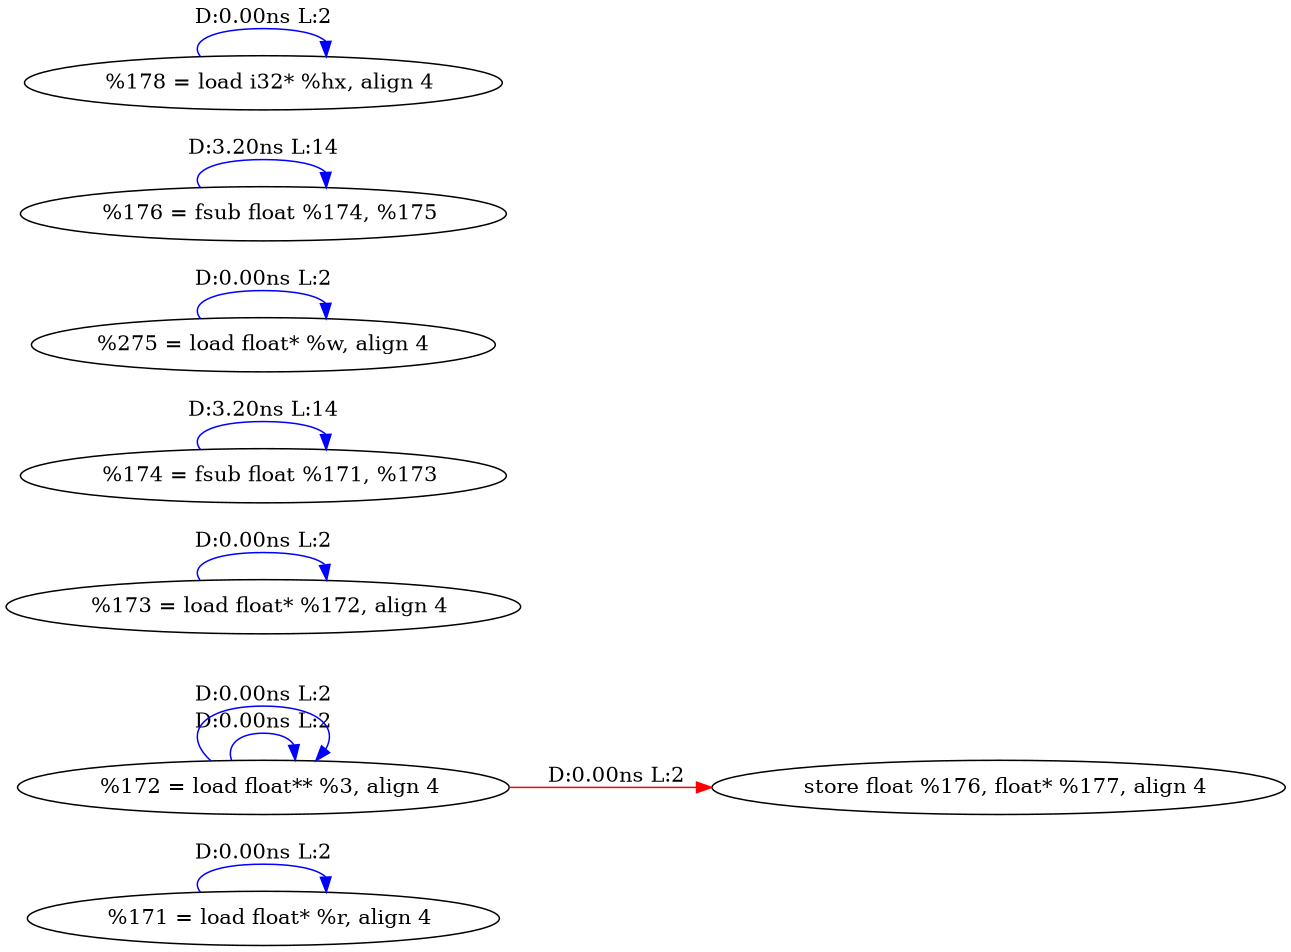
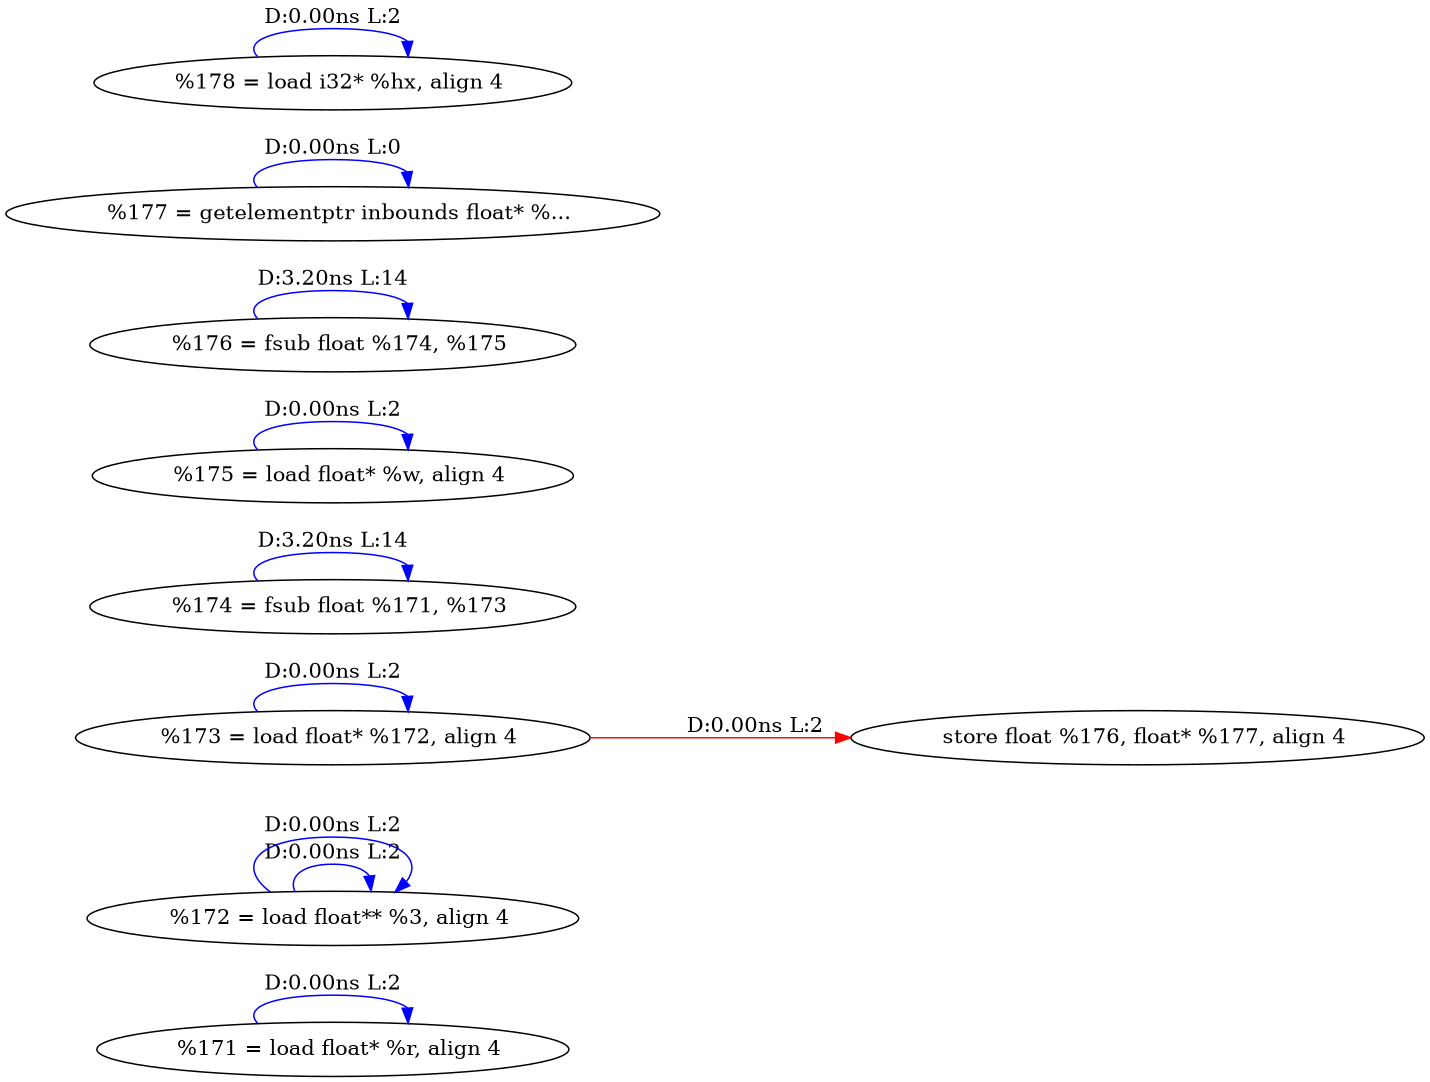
node "%177 = getelementptr inbounds float* %...": added
node "%275 = load float* %w, align 4": label "%275 = load float* %w, align 4" -> "%175 = load float* %w, align 4"
edge "%172 = load float** %3, align 4" -> "store float %176, float* %177, align 4": now "%173 = load float* %172, align 4" -> "store float %176, float* %177, align 4"
